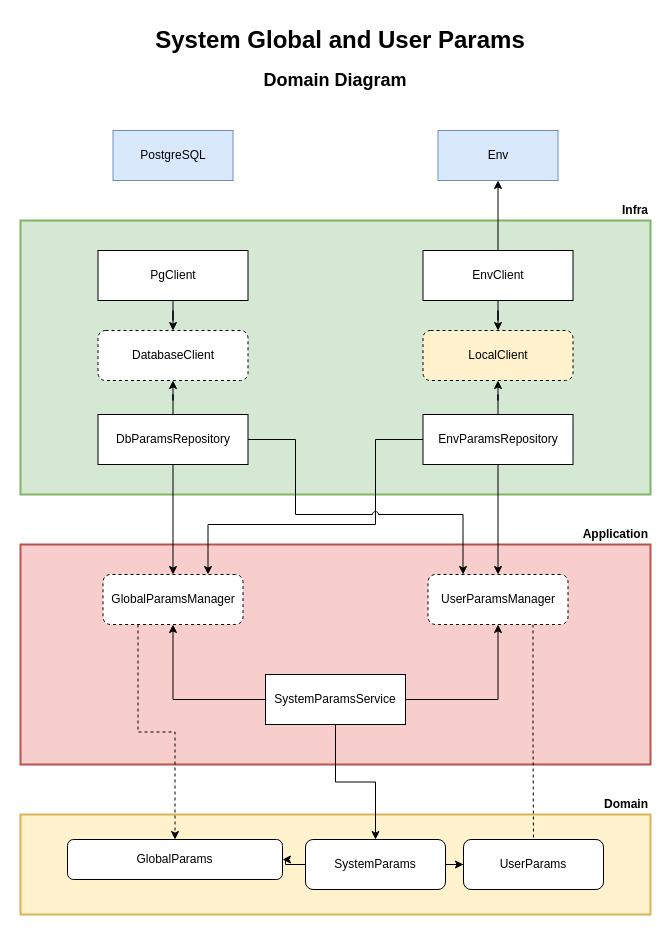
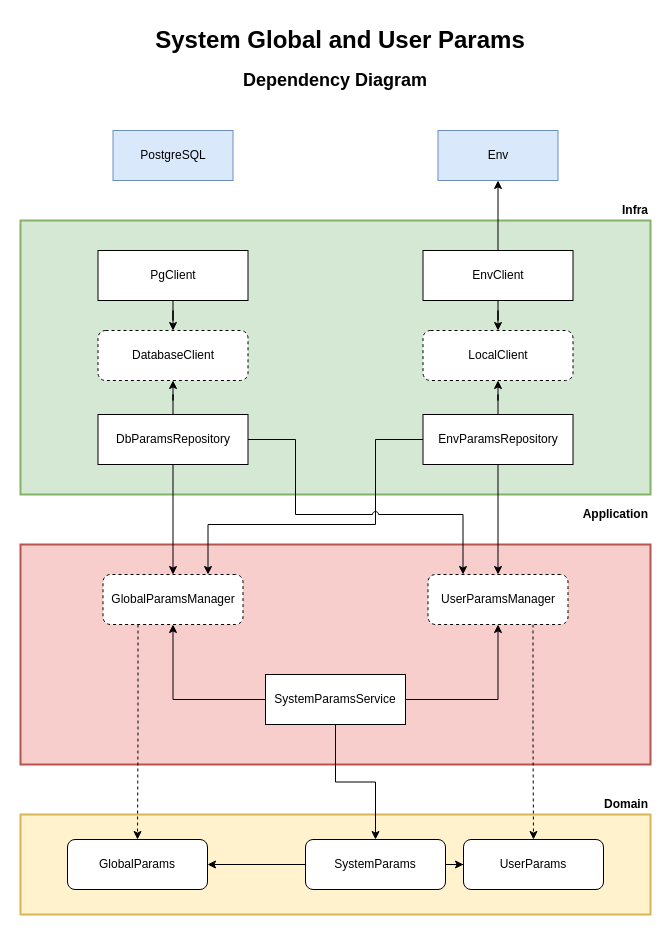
node "Domain Diagram": label "Domain Diagram" -> "Dependency Diagram"
node "LocalClient": fillcolor #fff2cc -> #ffffff
node "Application": moved (601, 535) -> (601, 515)
edge "UserParamsManager" -- "UserParams": arrowhead none -> classic
node "GlobalParams": size 215x40 -> 140x50
